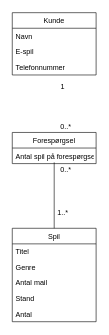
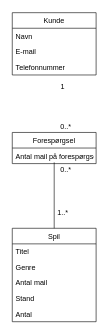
node "E-spil": label "E-spil" -> "E-mail"
node "Antal spil på forespørgsel": label "Antal spil på forespørgsel" -> "Antal mail på forespørgsel"
